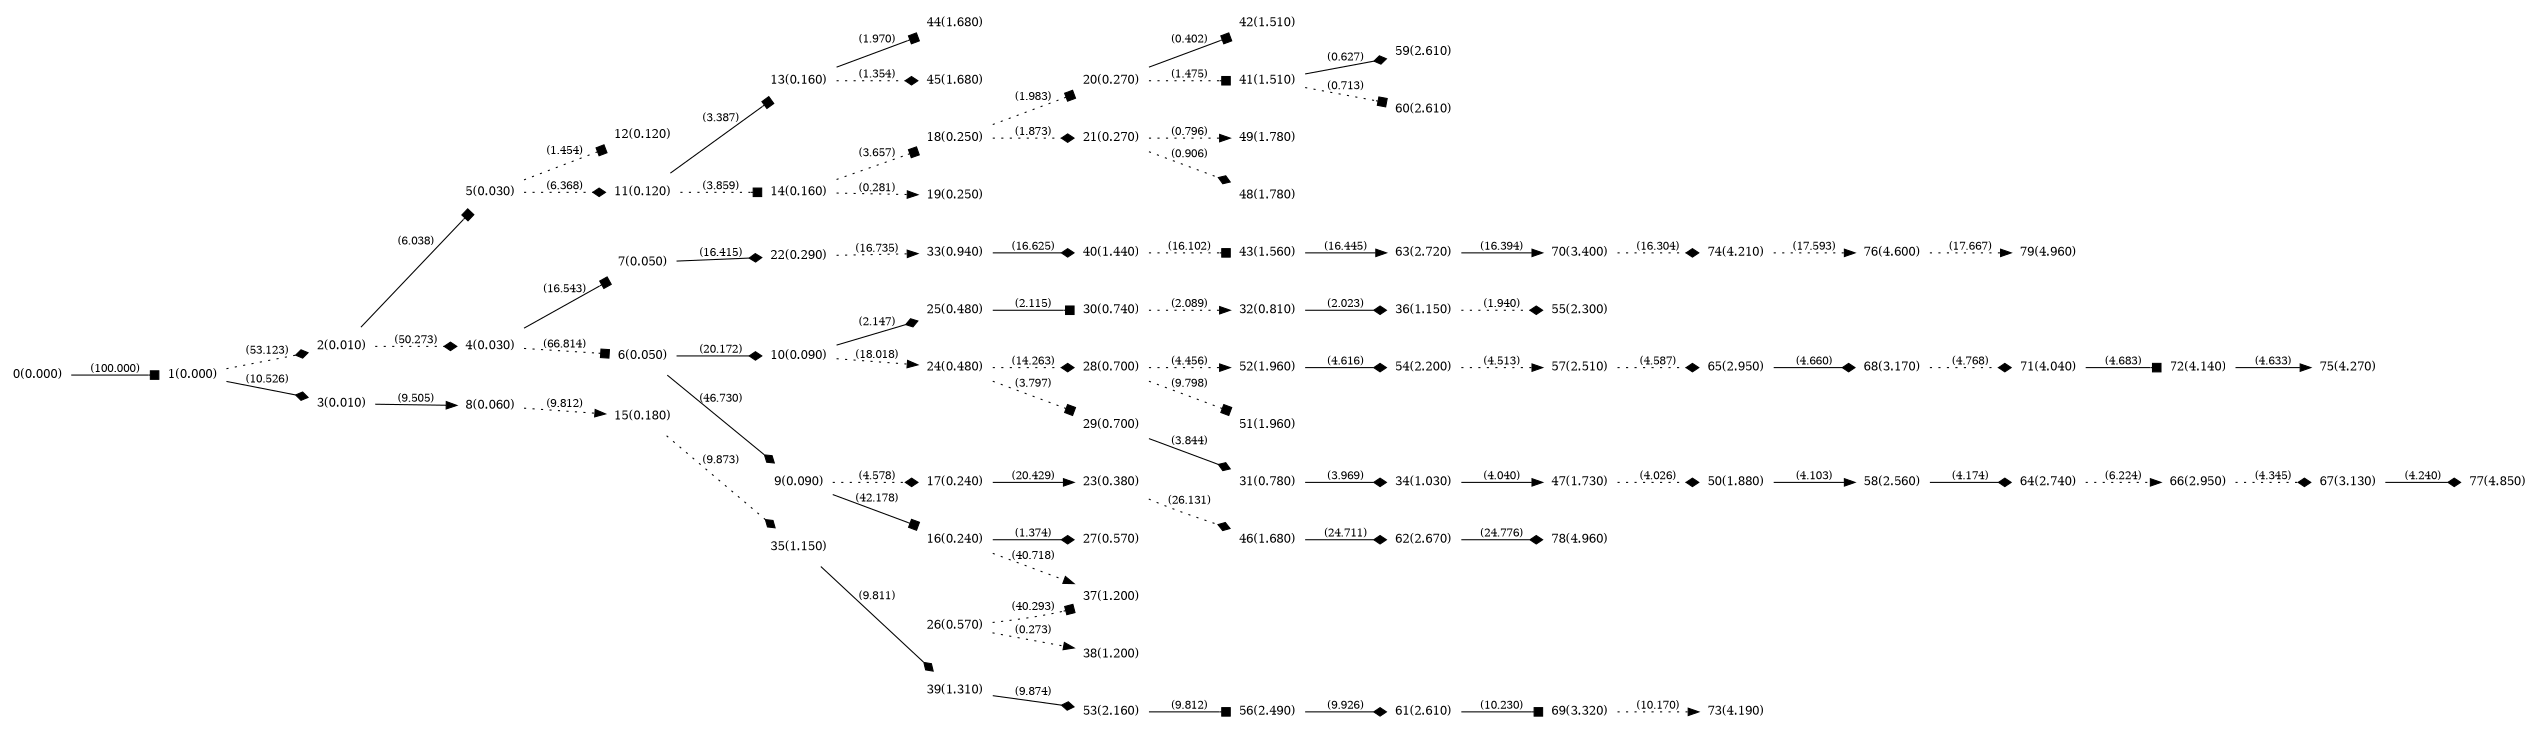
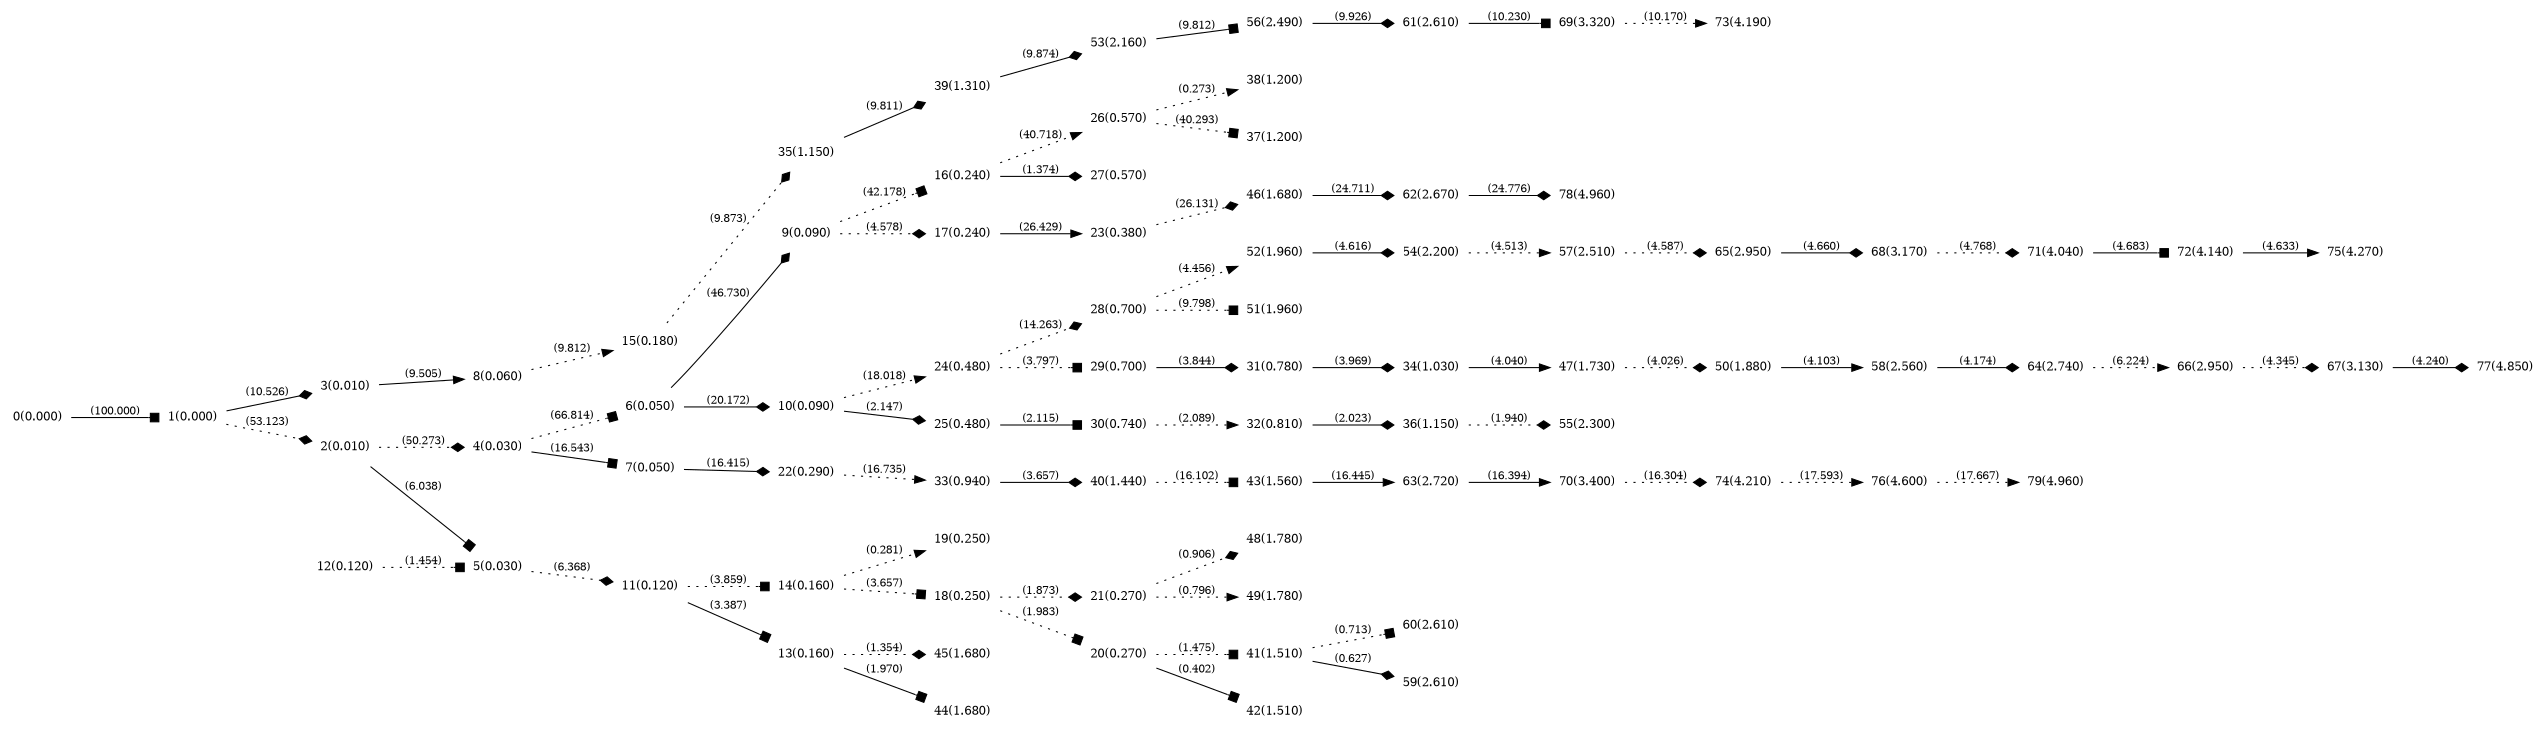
edge "5(0.030)" -> "12(0.120)": reversed
edge "33(0.940)" -> "40(1.440)": label "(16.625)" -> "(3.657)"
edge "17(0.240)" -> "23(0.380)": label "(20.429)" -> "(26.429)"
edge "9(0.090)" -> "16(0.240)": style solid -> dotted
edge "16(0.240)" -> "37(1.200)": now "16(0.240)" -> "26(0.570)"
